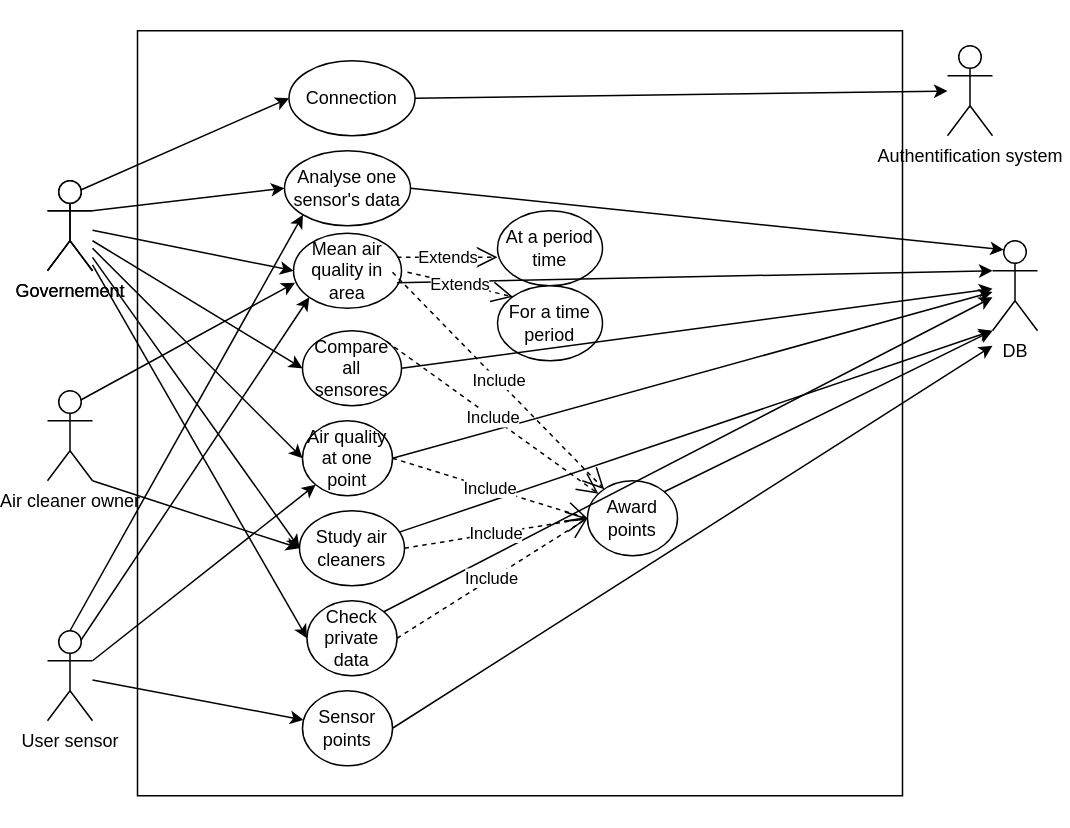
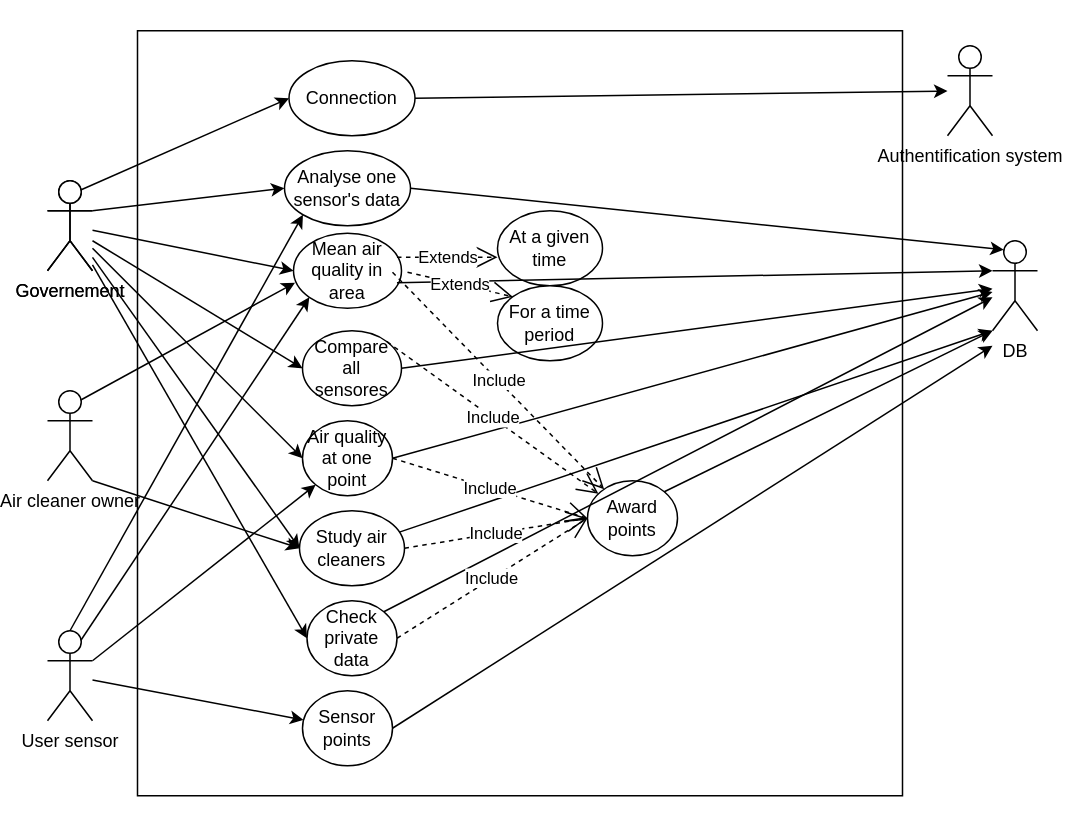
node "At a period time": label "At a period time" -> "At a given time"
